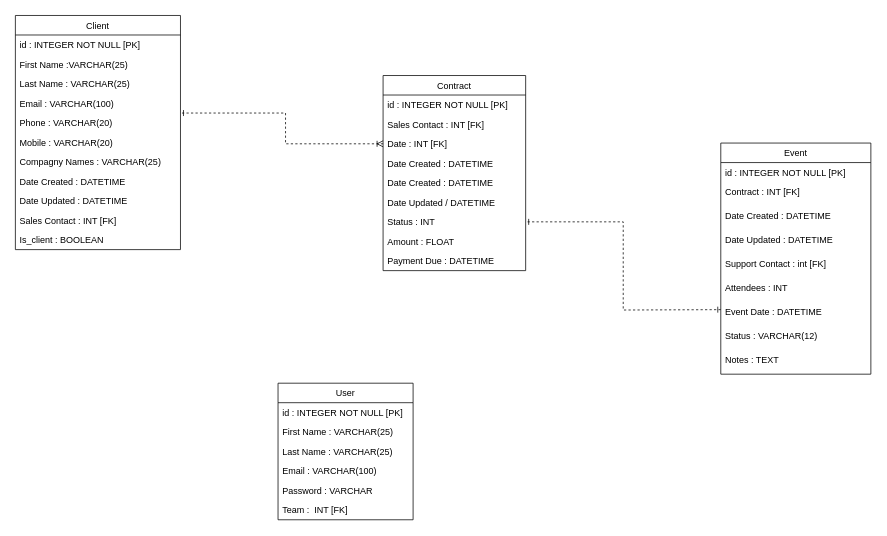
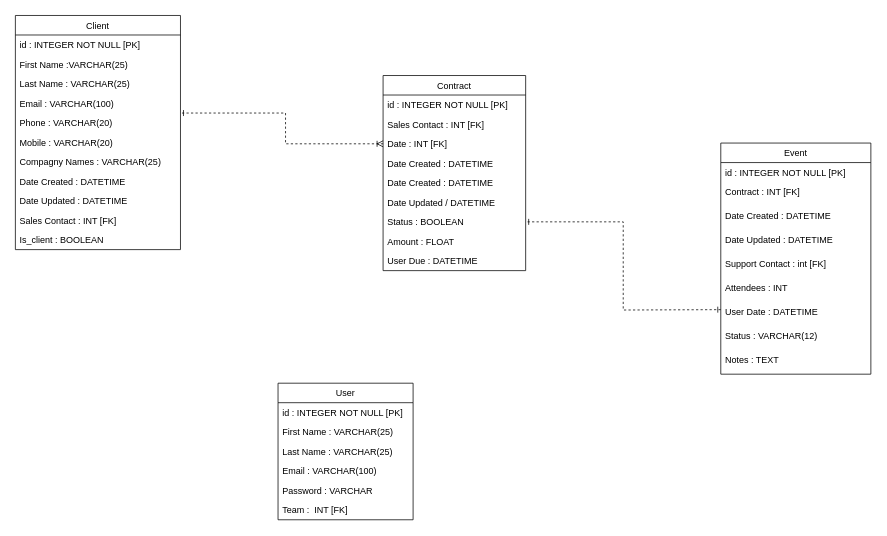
node "Status : INT": label "Status : INT" -> "Status : BOOLEAN"
node "Payment Due : DATETIME": label "Payment Due : DATETIME" -> "User Due : DATETIME"
node "Event Date : DATETIME": label "Event Date : DATETIME" -> "User Date : DATETIME"
